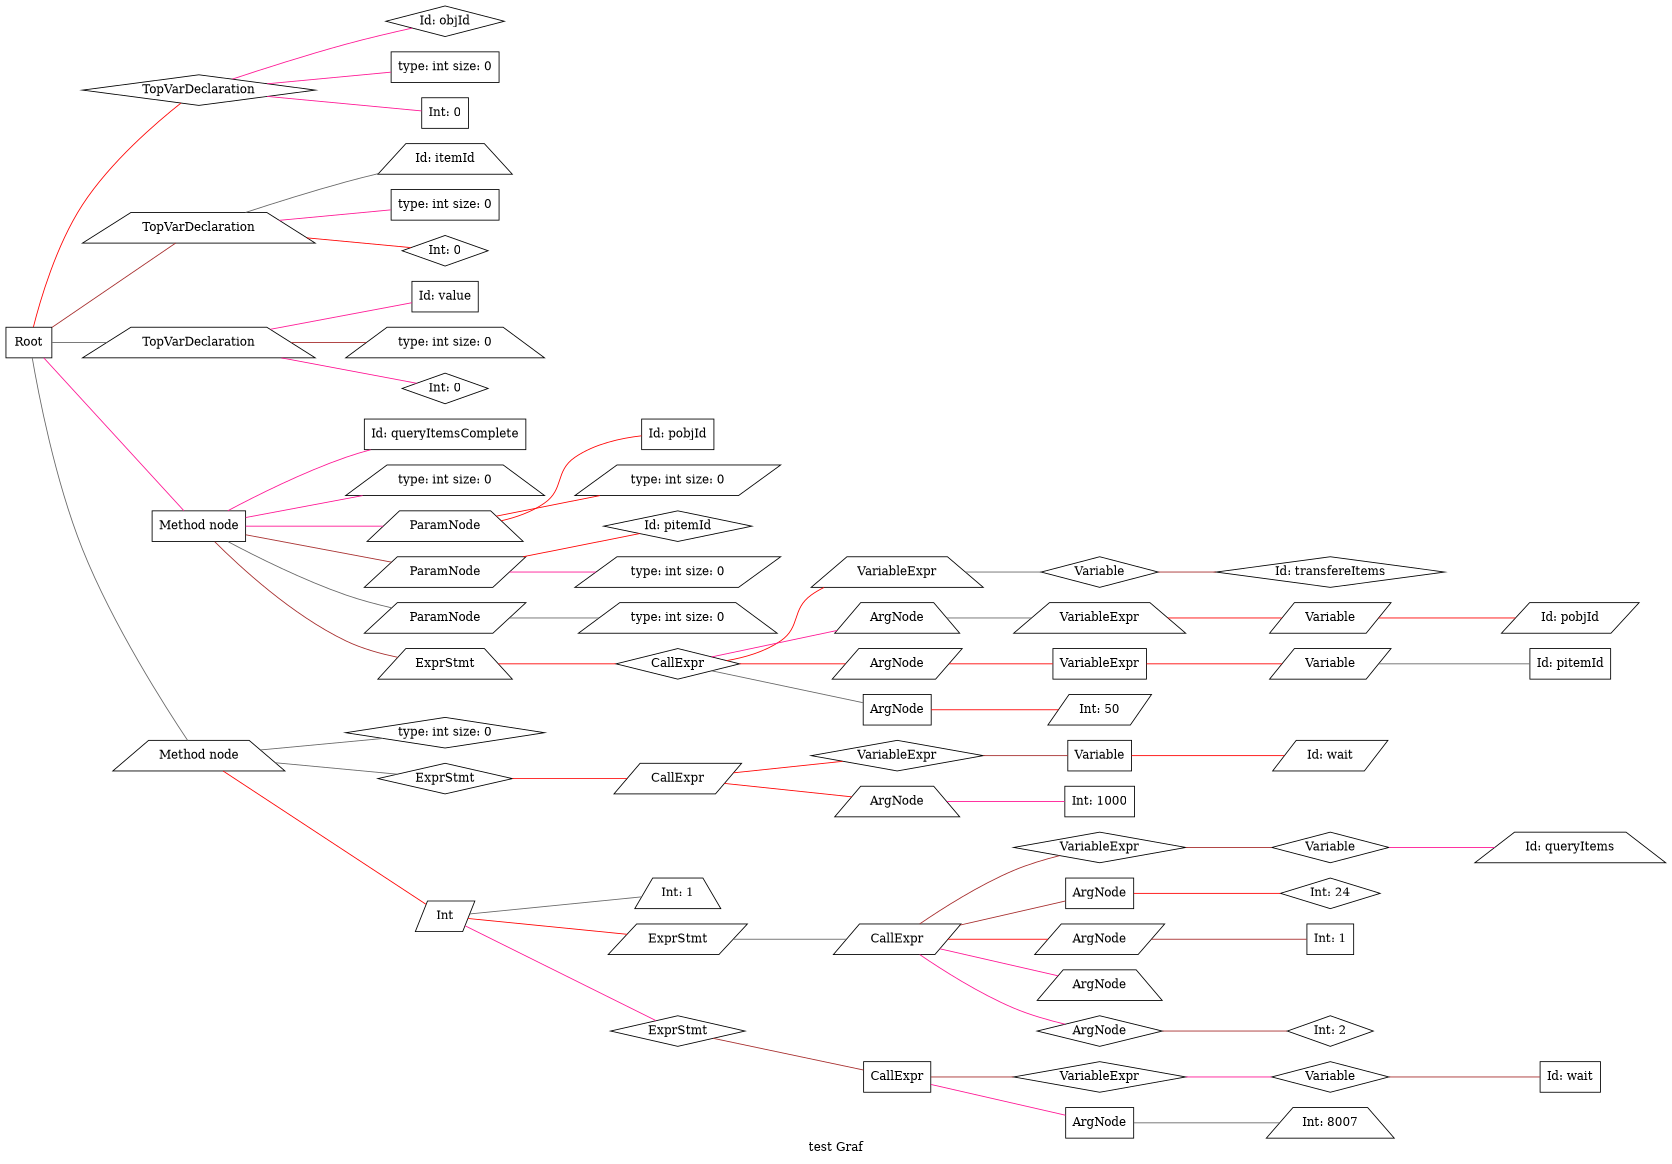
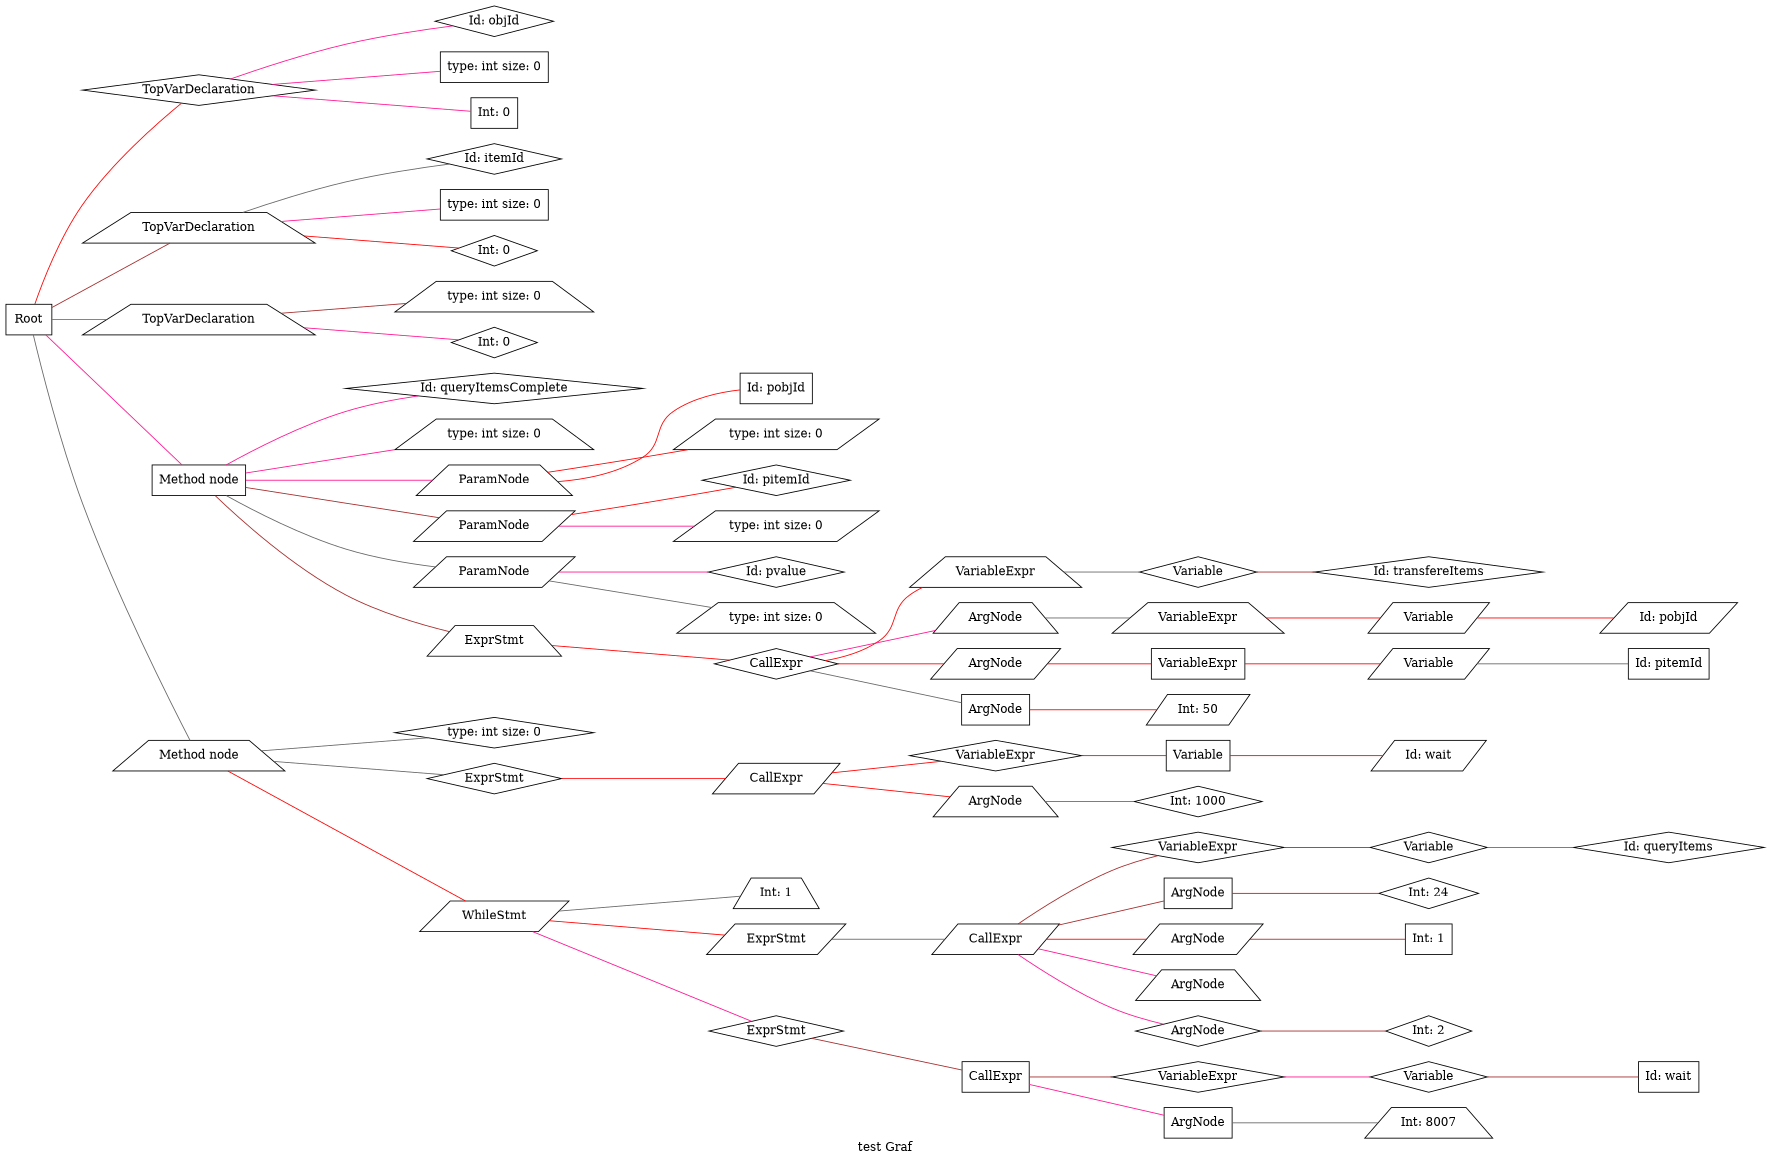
node "Id: itemId": shape trapezium -> diamond
node "Id: value": removed
node "Id: queryItemsComplete": shape box -> diamond
node "Id: pvalue": added
node "Int: 1000": shape box -> diamond
node "Id: queryItems": shape trapezium -> diamond
node "Int": label "Int" -> "WhileStmt"
